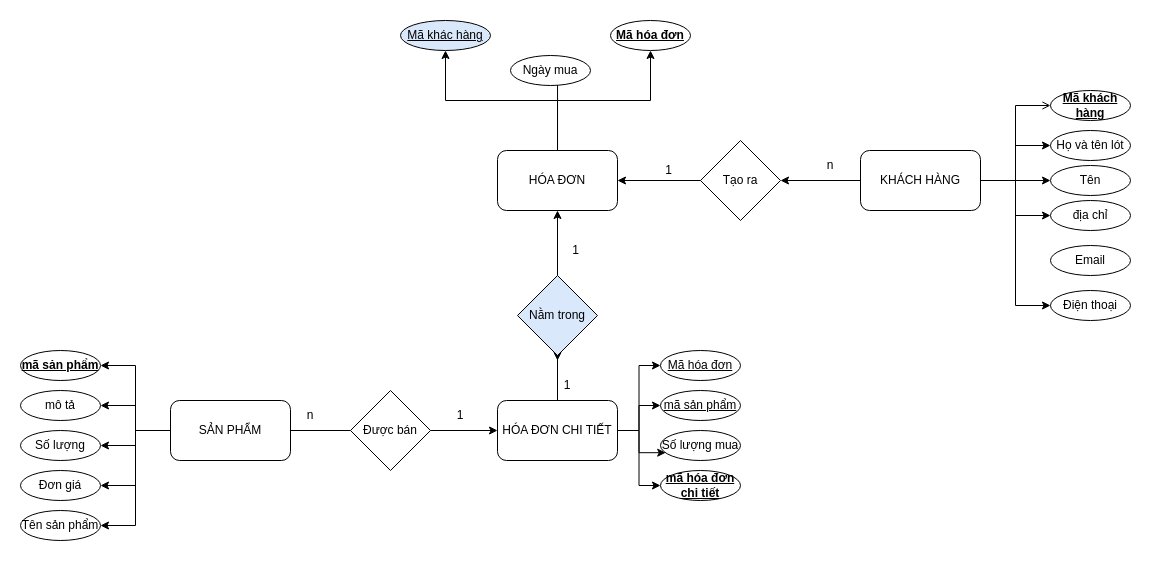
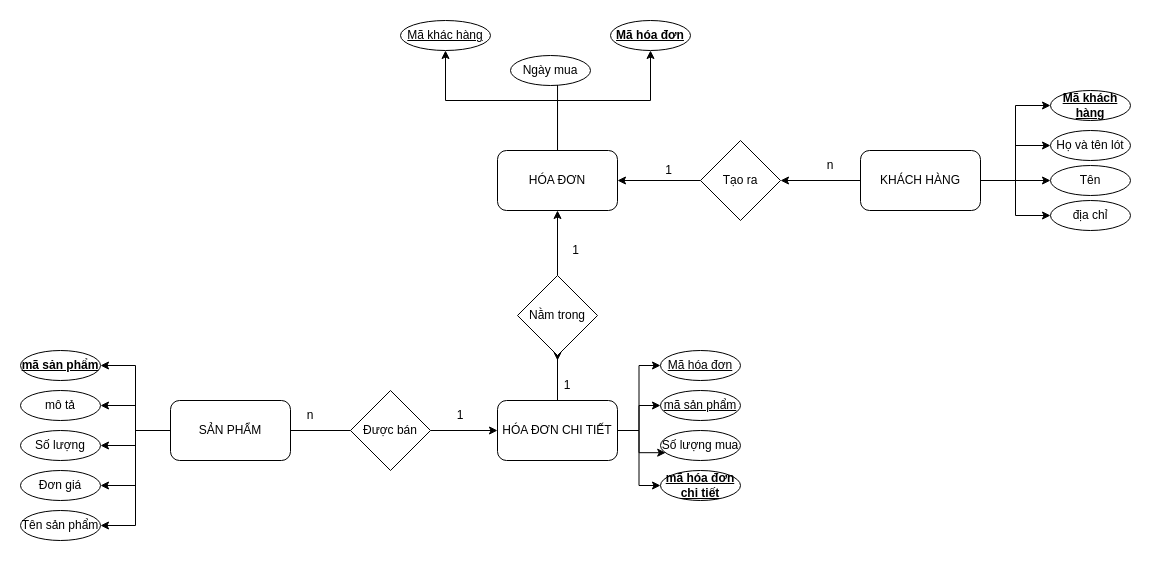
node "Mã khác hàng": fillcolor #dae8fc -> #ffffff
edge "KHÁCH HÀNG" -> "Mã khách hàng": arrowhead open -> classic
node "Email": removed
edge "KHÁCH HÀNG" -> "Điện thoại": removed
node "Điện thoại": removed
node "Nằm trong": fillcolor #dae8fc -> #ffffff
